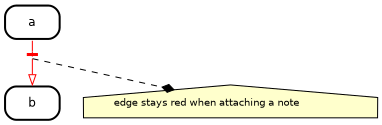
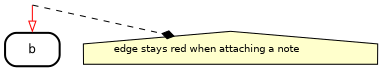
node "a": removed
